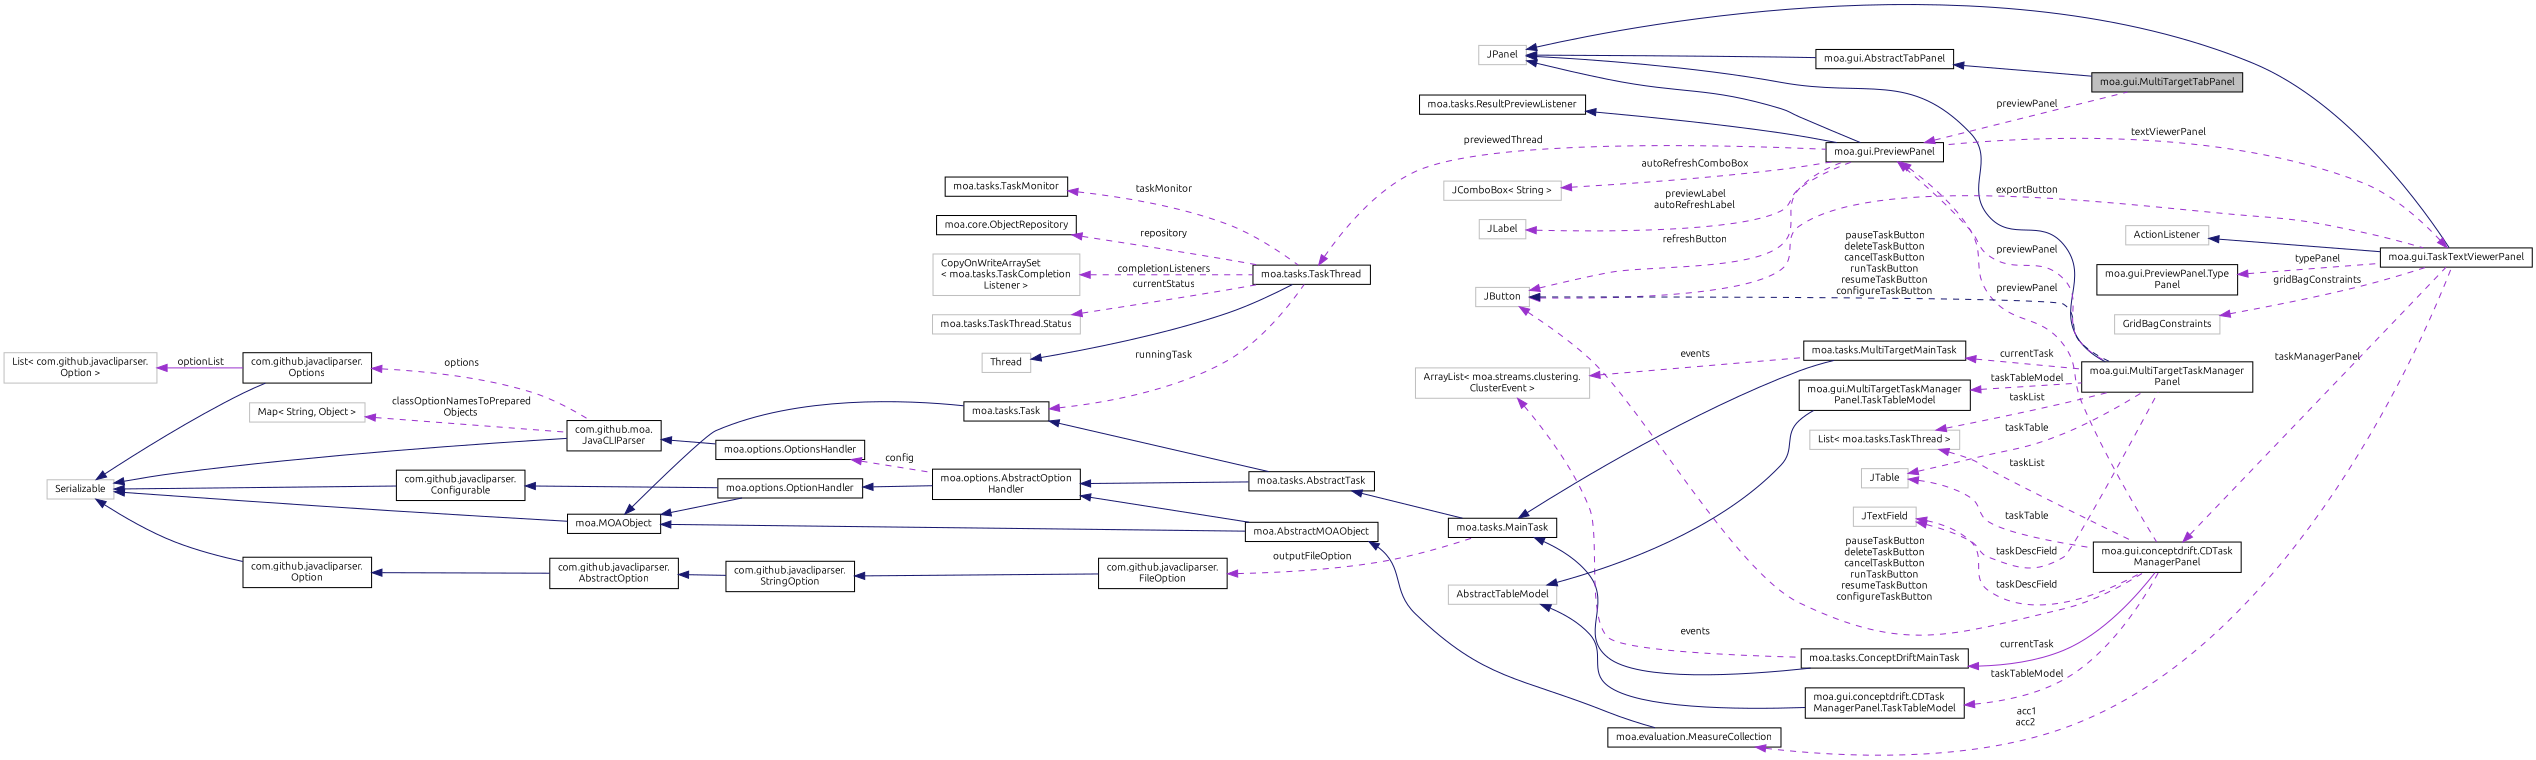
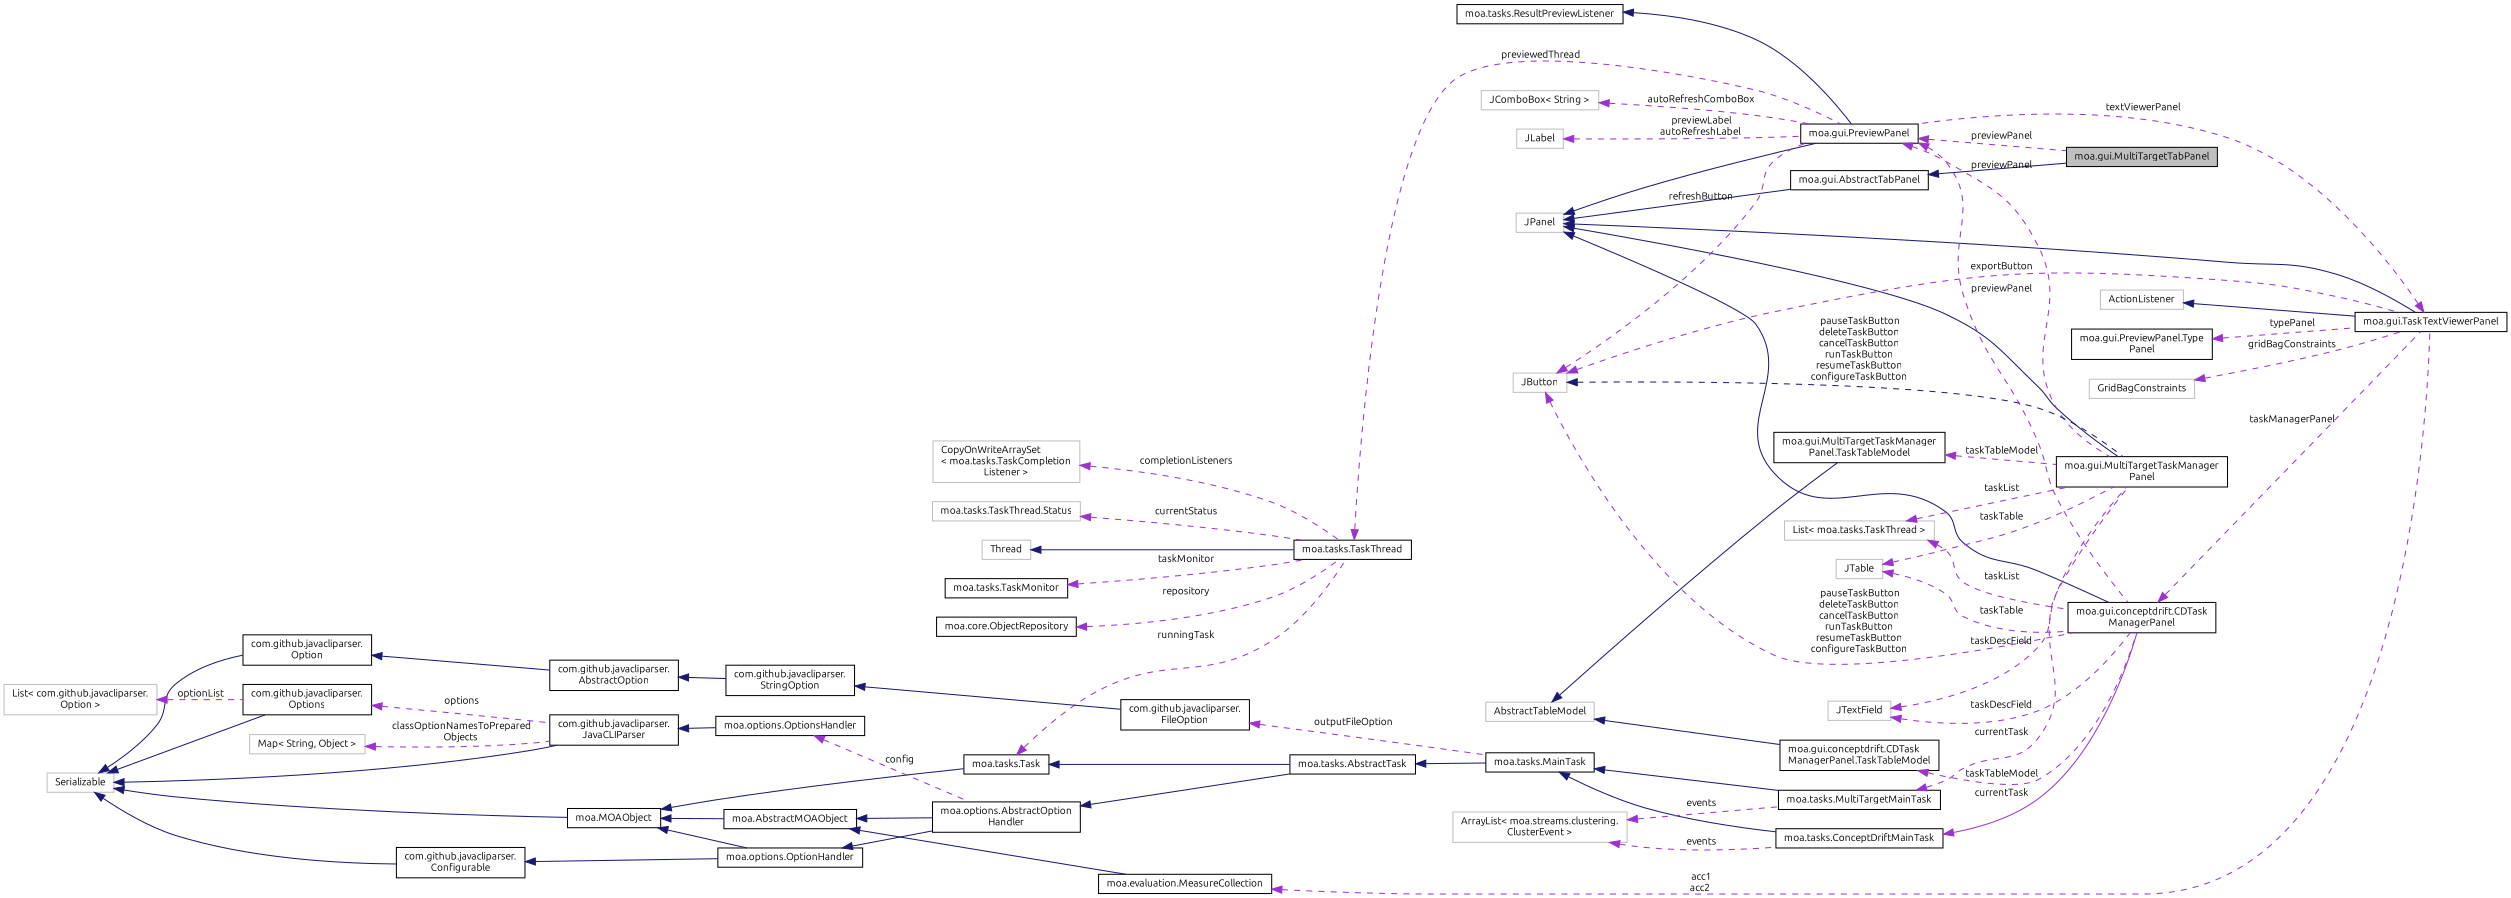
edge "com.github.javacliparser. Options" -> "List< com.github.javacliparser. Option >": style solid -> dashed
node "com.github.moa. JavaCLIParser": label "com.github.moa. JavaCLIParser" -> "com.github.javacliparser. JavaCLIParser"
edge "moa.gui.conceptdrift.CDTask ManagerPanel" -> "JPanel": added
edge "moa.AbstractMOAObject" -> "moa.options.AbstractOption Handler": reversed
